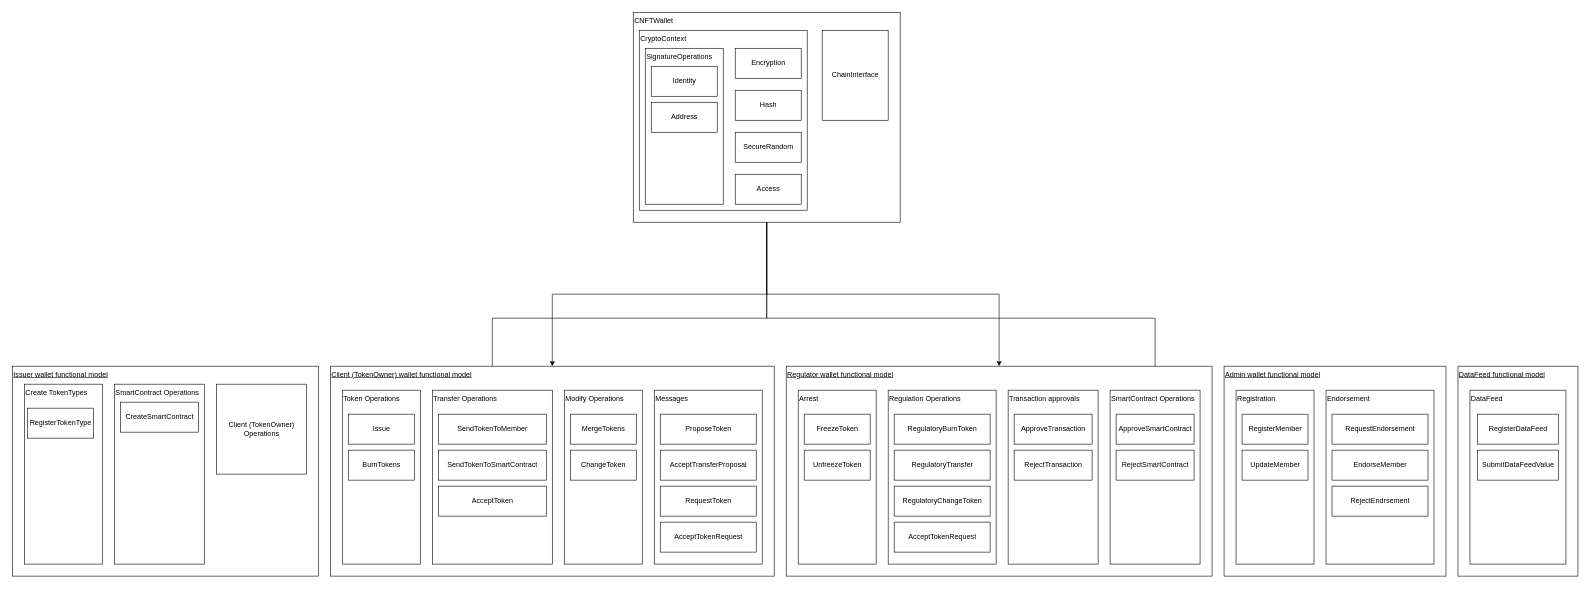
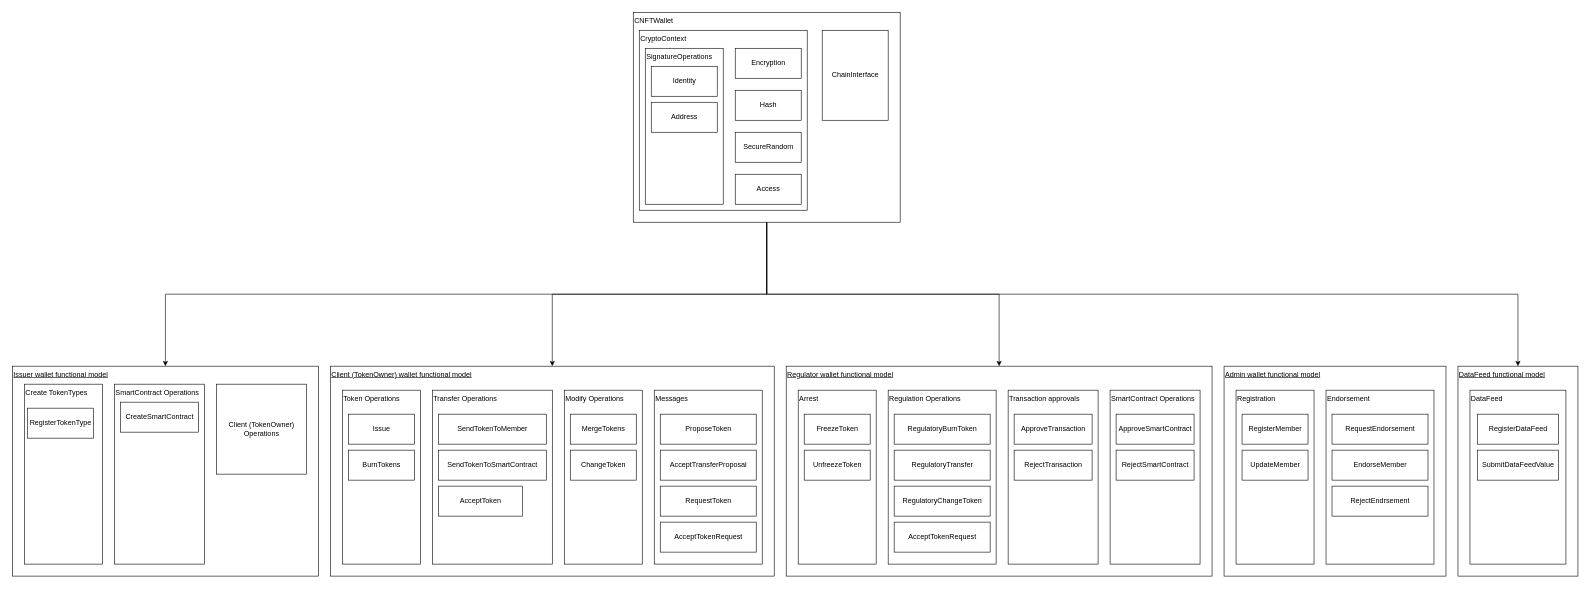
edge "CNFTWallet" -> "SendTokenToMember": now "CNFTWallet" -> "Issuer wallet functional model"
edge "CNFTWallet" -> "ApproveSmartContract": now "CNFTWallet" -> "DataFeed functional model"
node "AcceptToken": size 108x30 -> 84x30
